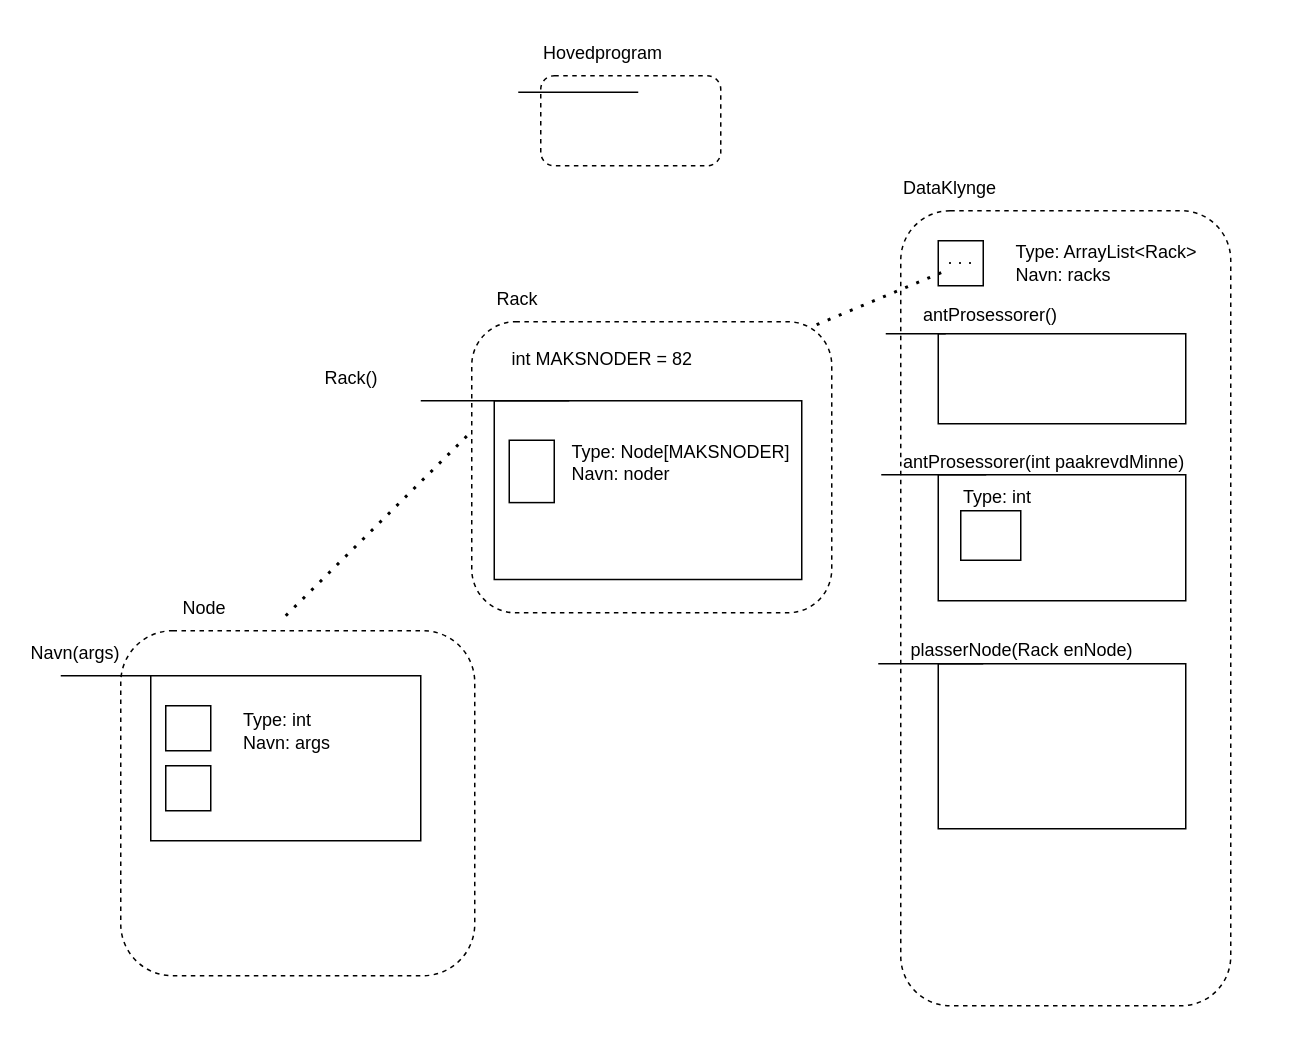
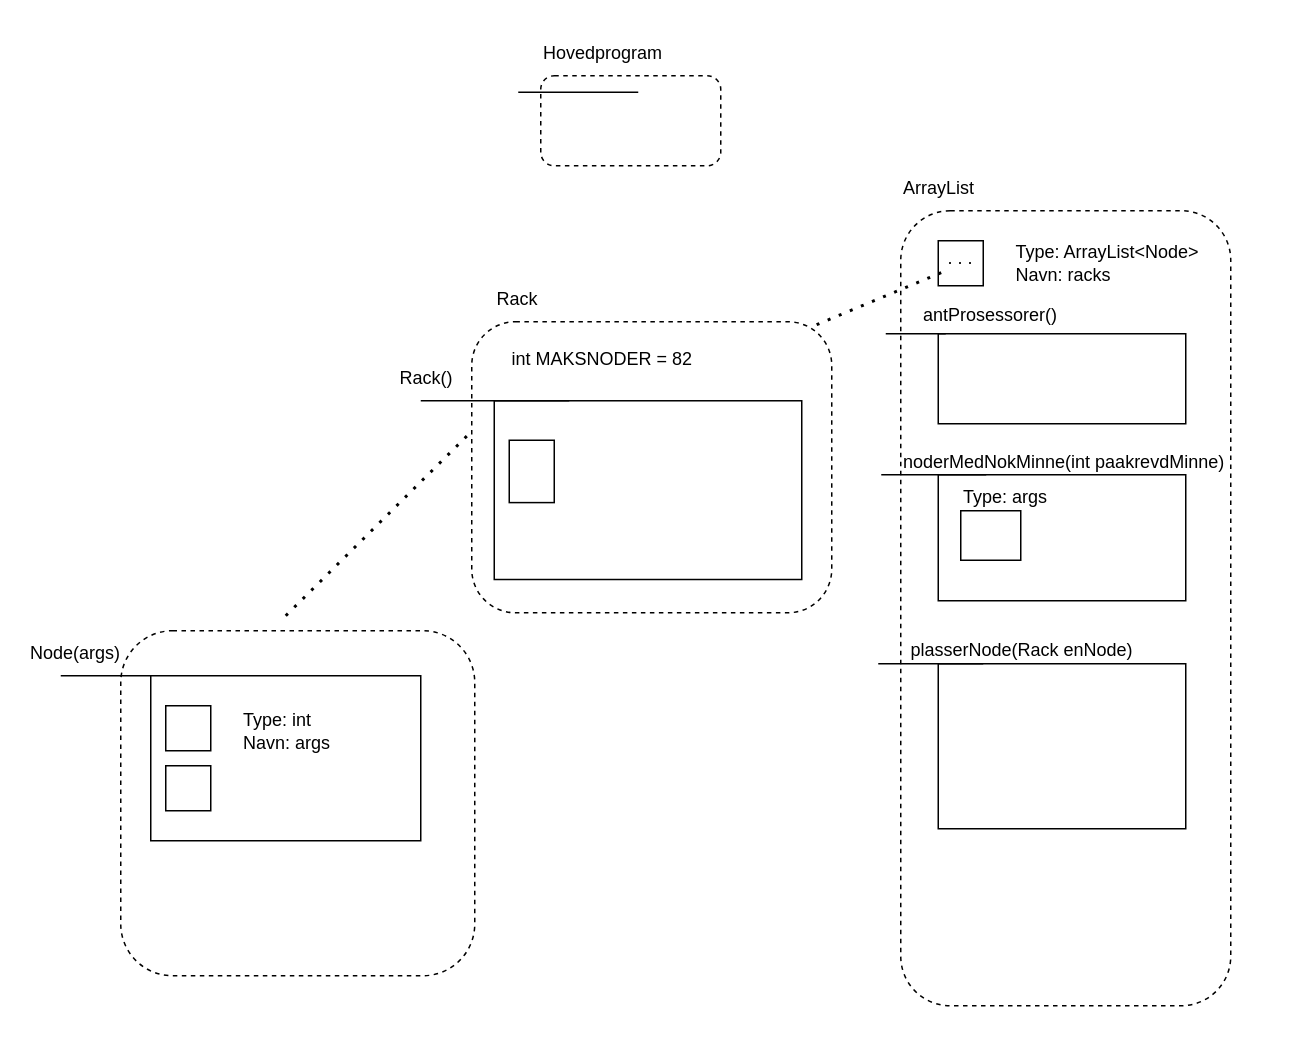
node "DataKlynge": label "DataKlynge" -> "ArrayList"
node "Type: ArrayList<Rack> Navn: racks": label "Type: ArrayList<Rack> Navn: racks" -> "Type: ArrayList<Node> Navn: racks"
node "Rack()": moved (352, 378) -> (427, 378)
node "Type: Node[MAKSNODER] Navn: noder": removed
node "antProsessorer(int paakrevdMinne)": label "antProsessorer(int paakrevdMinne)" -> "noderMedNokMinne(int paakrevdMinne)"
node "Type: int": label "Type: int" -> "Type: args"
node "Node": removed
node "Navn(args)": label "Navn(args)" -> "Node(args)"
